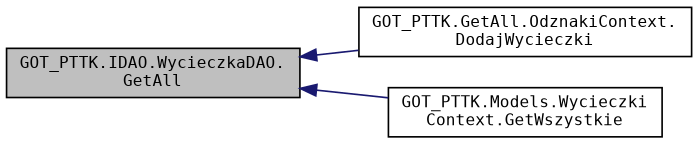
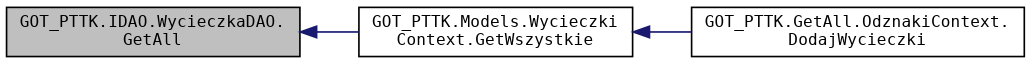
edge "GOT_PTTK.GetAll.OdznakiContext. DodajWycieczki" -> "GOT_PTTK.IDAO.WycieczkaDAO. GetAll": now "GOT_PTTK.GetAll.OdznakiContext. DodajWycieczki" -> "GOT_PTTK.Models.Wycieczki Context.GetWszystkie"
